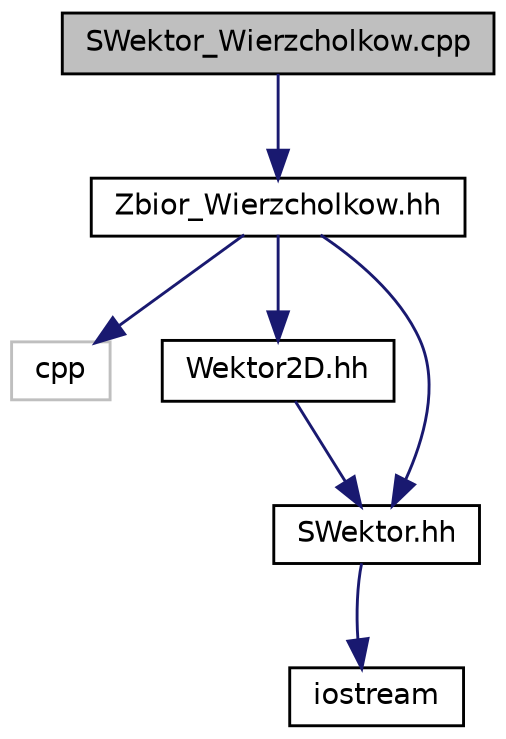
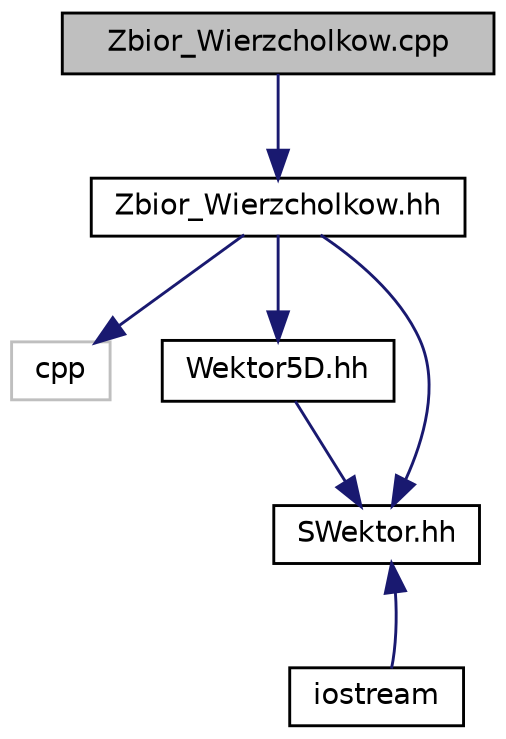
node "SWektor_Wierzcholkow.cpp": label "SWektor_Wierzcholkow.cpp" -> "Zbior_Wierzcholkow.cpp"
node "Wektor2D.hh": label "Wektor2D.hh" -> "Wektor5D.hh"
edge "SWektor.hh" -> "iostream": reversed
